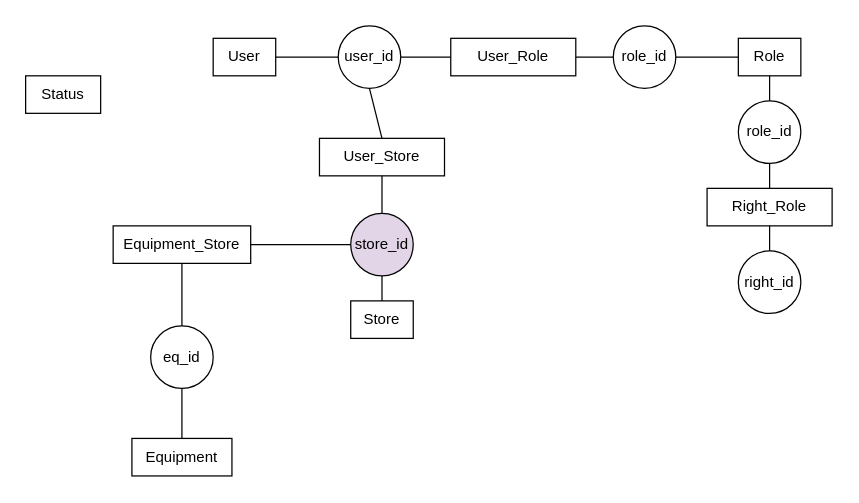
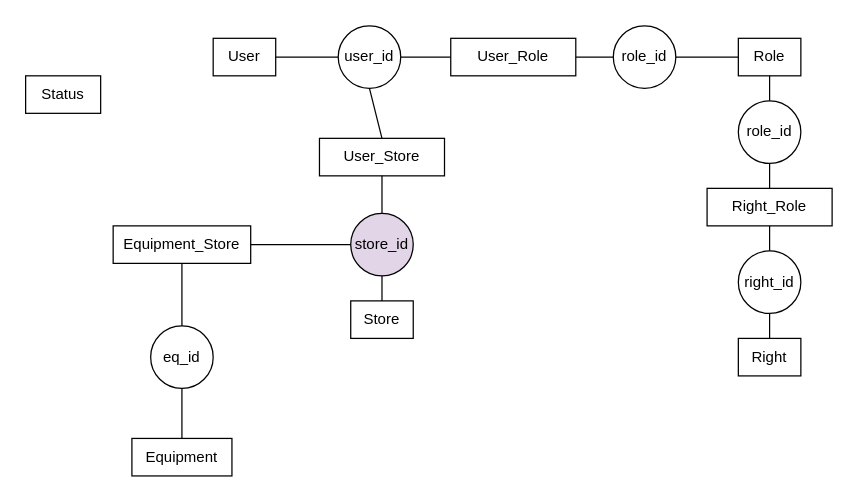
edge "right_id" -- "Right": added
node "Right": added
